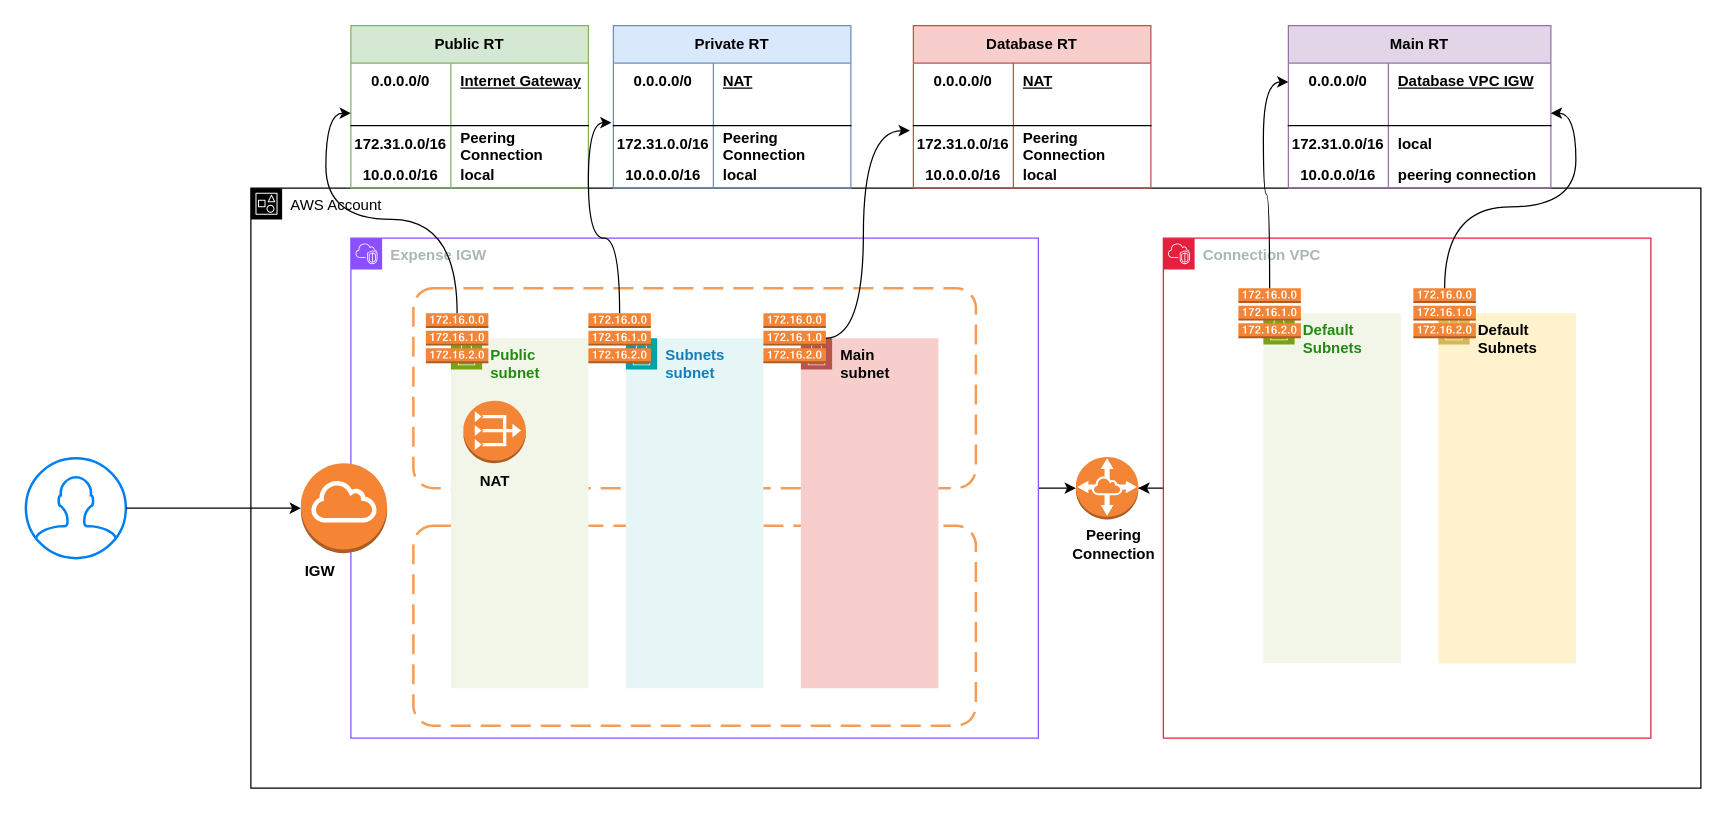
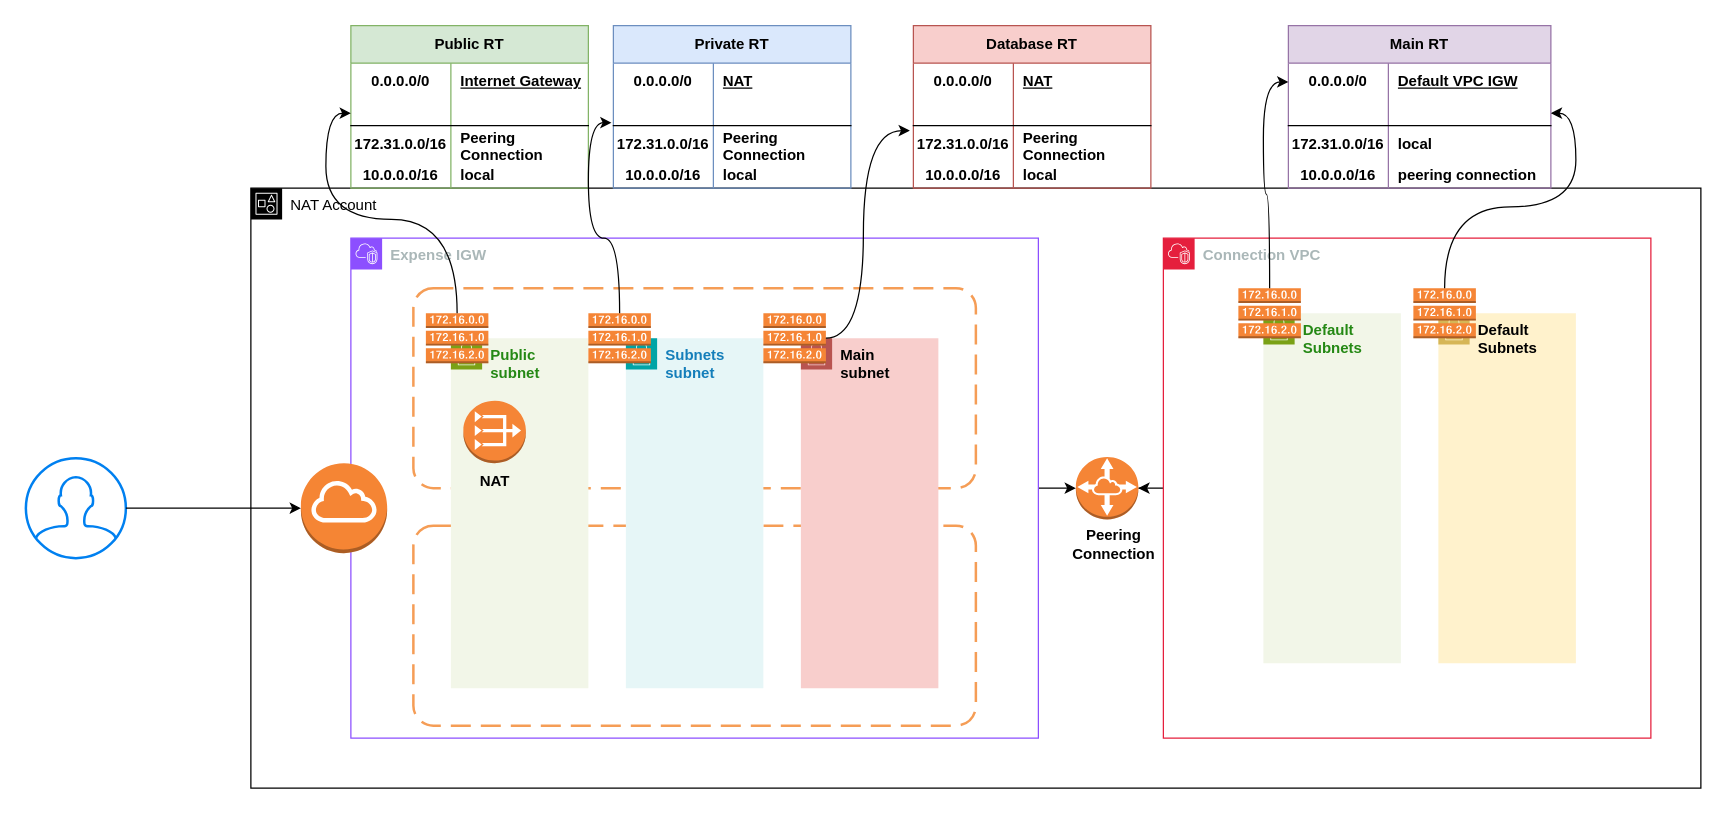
node "Database VPC IGW": label "Database VPC IGW" -> "Default VPC IGW"
node "AWS Account": label "AWS Account" -> "NAT Account"
node "IGW": removed
